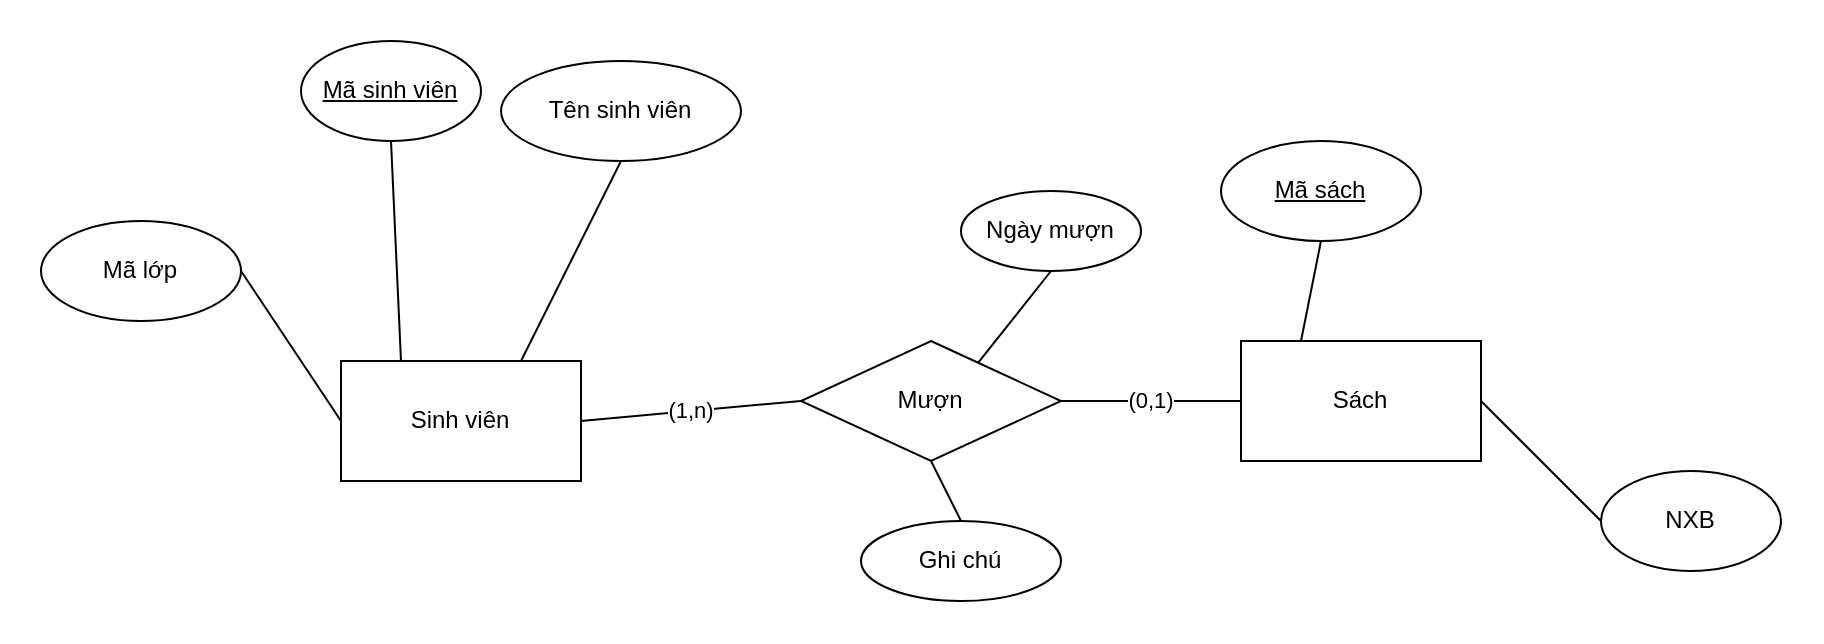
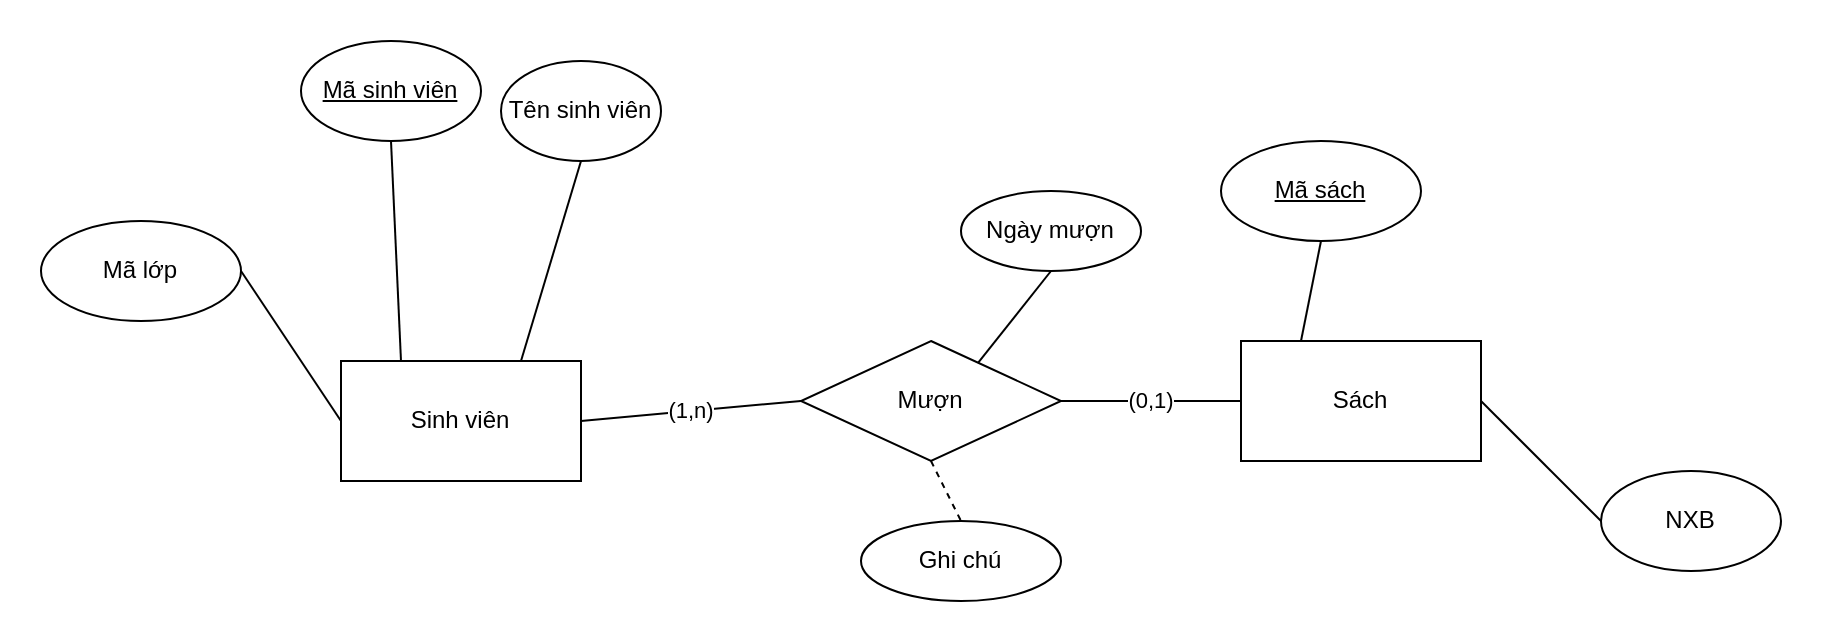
node "Tên sinh viên": size 240x100 -> 160x100
edge "Mượn" -- "Ghi chú": style solid -> dashed
